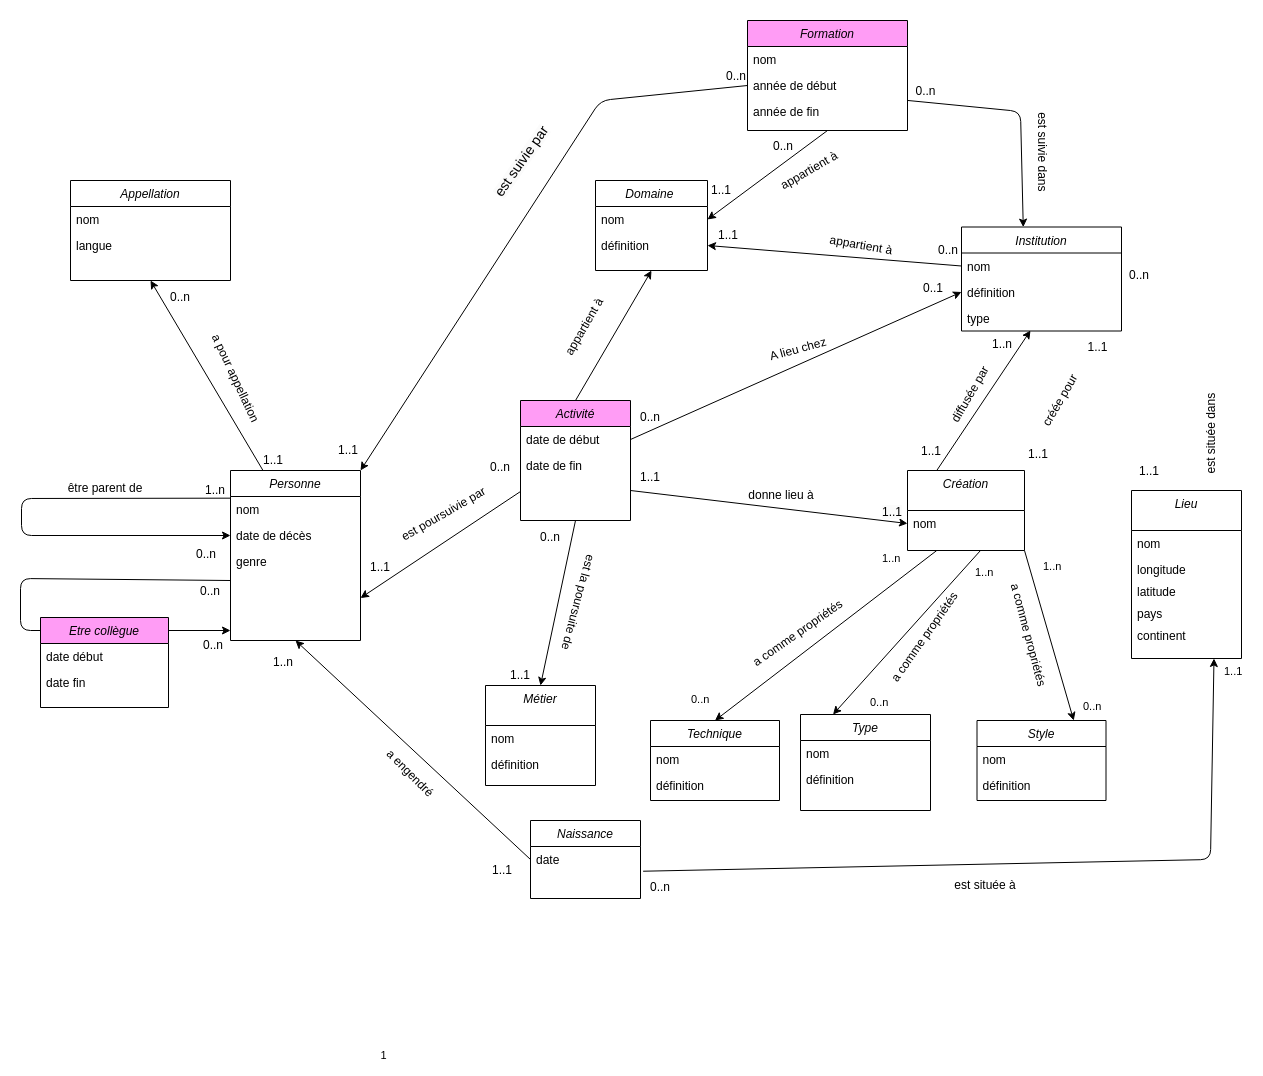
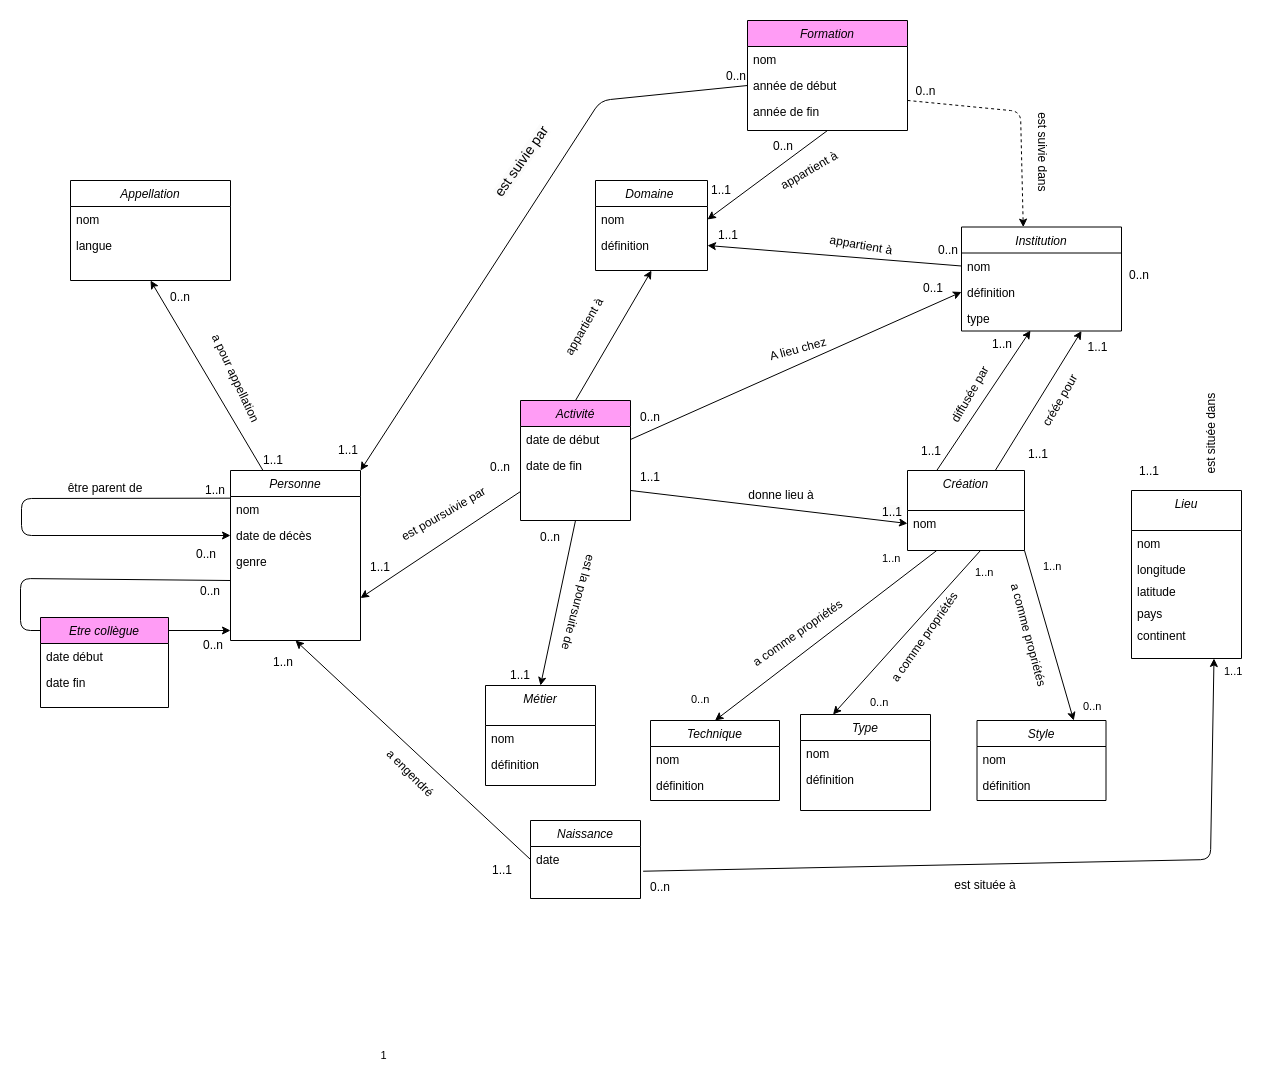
edge "année de fin" -> "Institution": style solid -> dashed
edge "Création" -> "Institution": added
